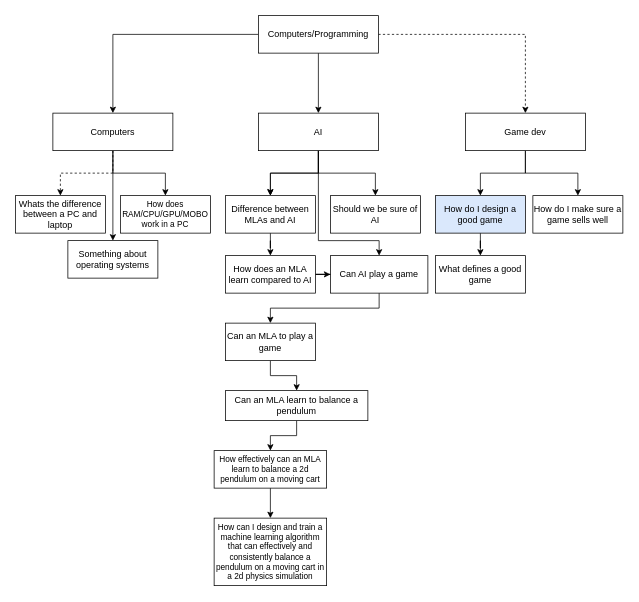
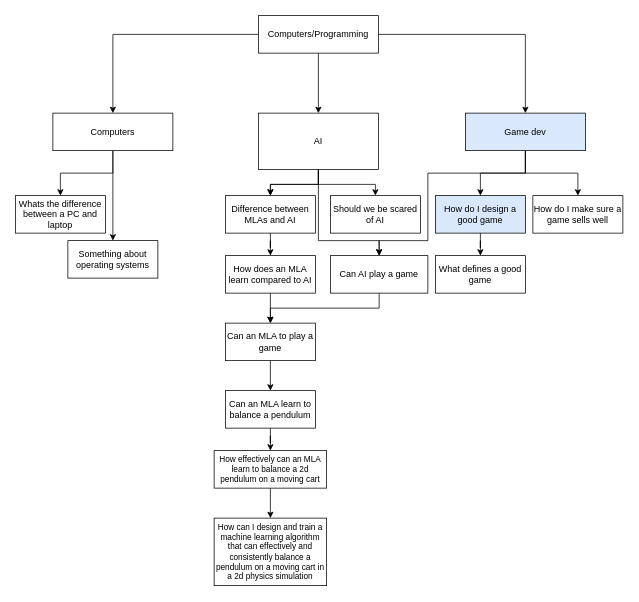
edge "Computers/Programming" -> "Game dev": style dashed -> solid
node "AI": size 120x38 -> 120x56
node "Game dev": fillcolor #ffffff -> #dae8fc
edge "Computers" -> "Whats the difference between a PC and laptop": style dashed -> solid
edge "Computers" -> "How does RAM/CPU/GPU/MOBO work in a PC": removed
edge "Game dev" -> "Can AI play a game": added
node "How does RAM/CPU/GPU/MOBO work in a PC": removed
node "Should we be sure of AI": label "Should we be sure of AI" -> "Should we be scared of AI"
edge "How does an MLA learn compared to AI" -> "Can AI play a game": now "How does an MLA learn compared to AI" -> "Can an MLA to play a game"
node "Can an MLA learn to balance a pendulum": size 143x30 -> 90x38
